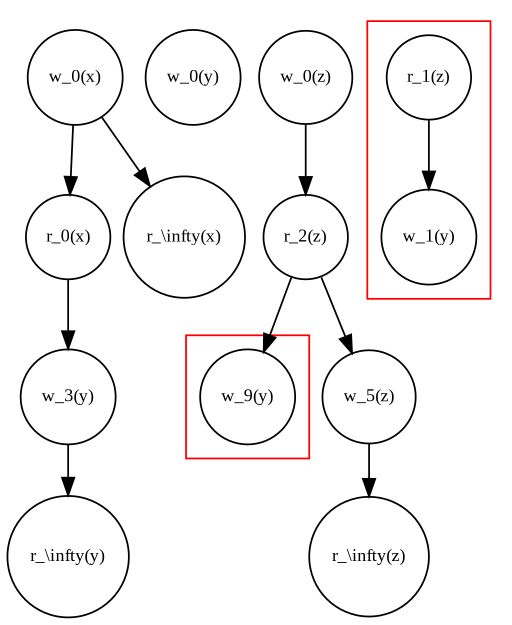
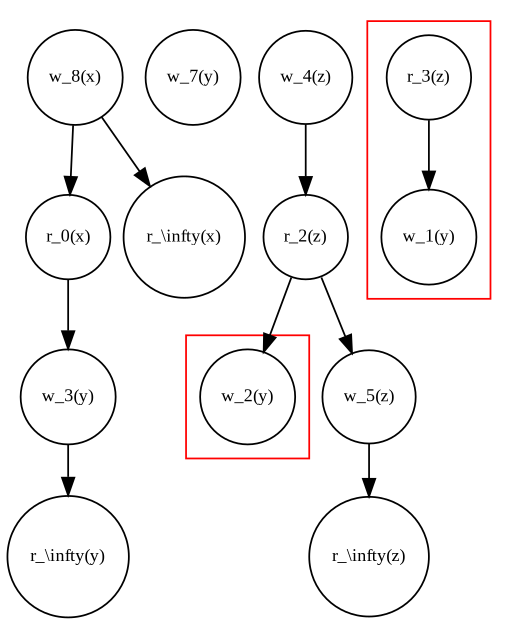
node "w_0(x)": label "w_0(x)" -> "w_8(x)"
node "w_0(y)": label "w_0(y)" -> "w_7(y)"
node "w_0(z)": label "w_0(z)" -> "w_4(z)"
node "r_1(z)": label "r_1(z)" -> "r_3(z)"
node "w_9(y)": label "w_9(y)" -> "w_2(y)"
